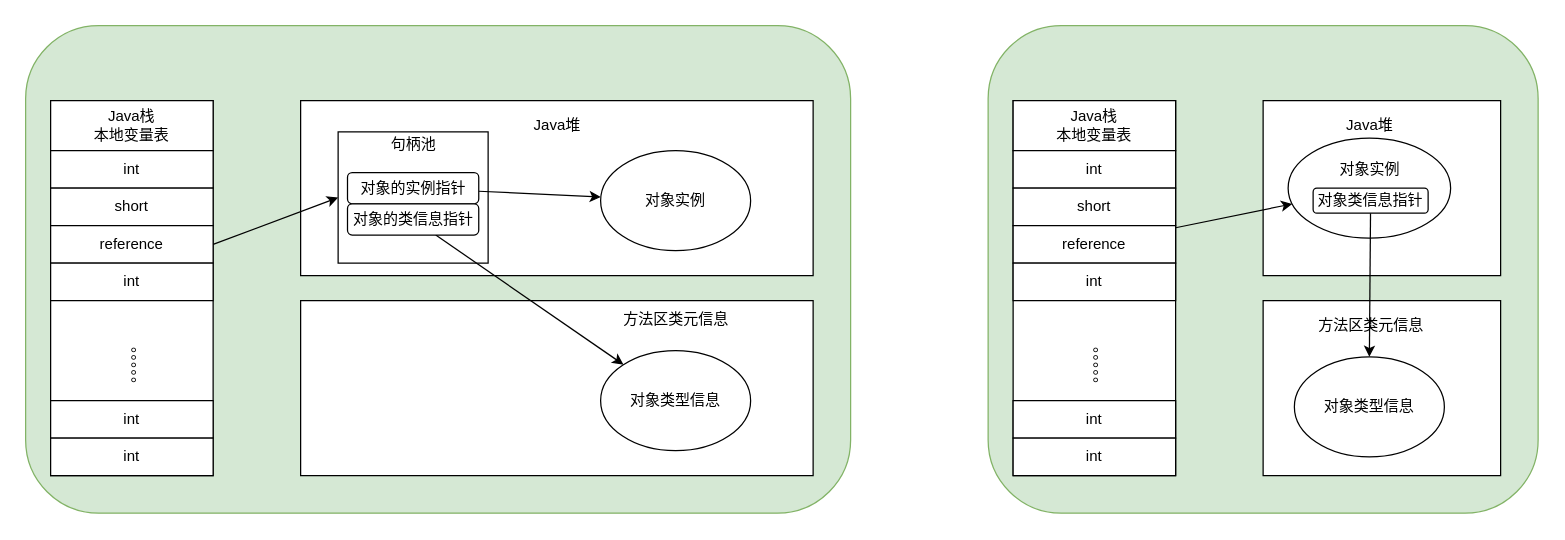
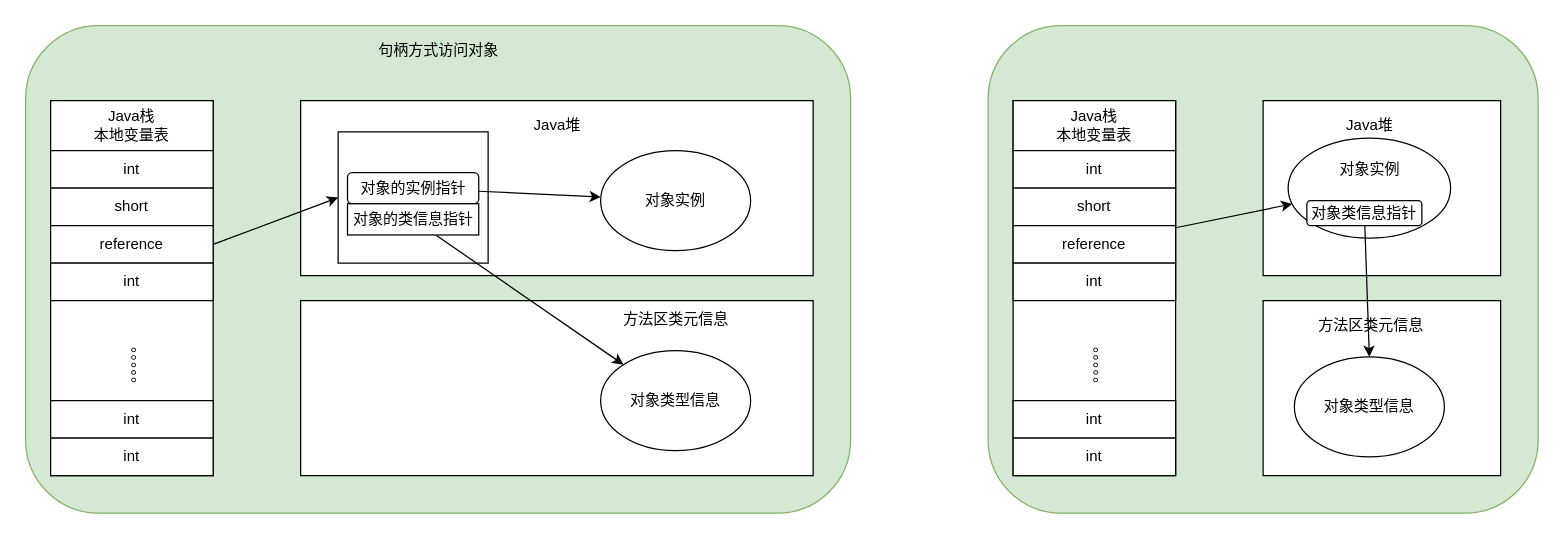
node "句柄方式访问对象": added
node "句柄池": removed
node "对象类信息指针": moved (1371, 201) -> (1364, 213)
node "对象的类信息指针": shape rounded rectangle -> rectangle
